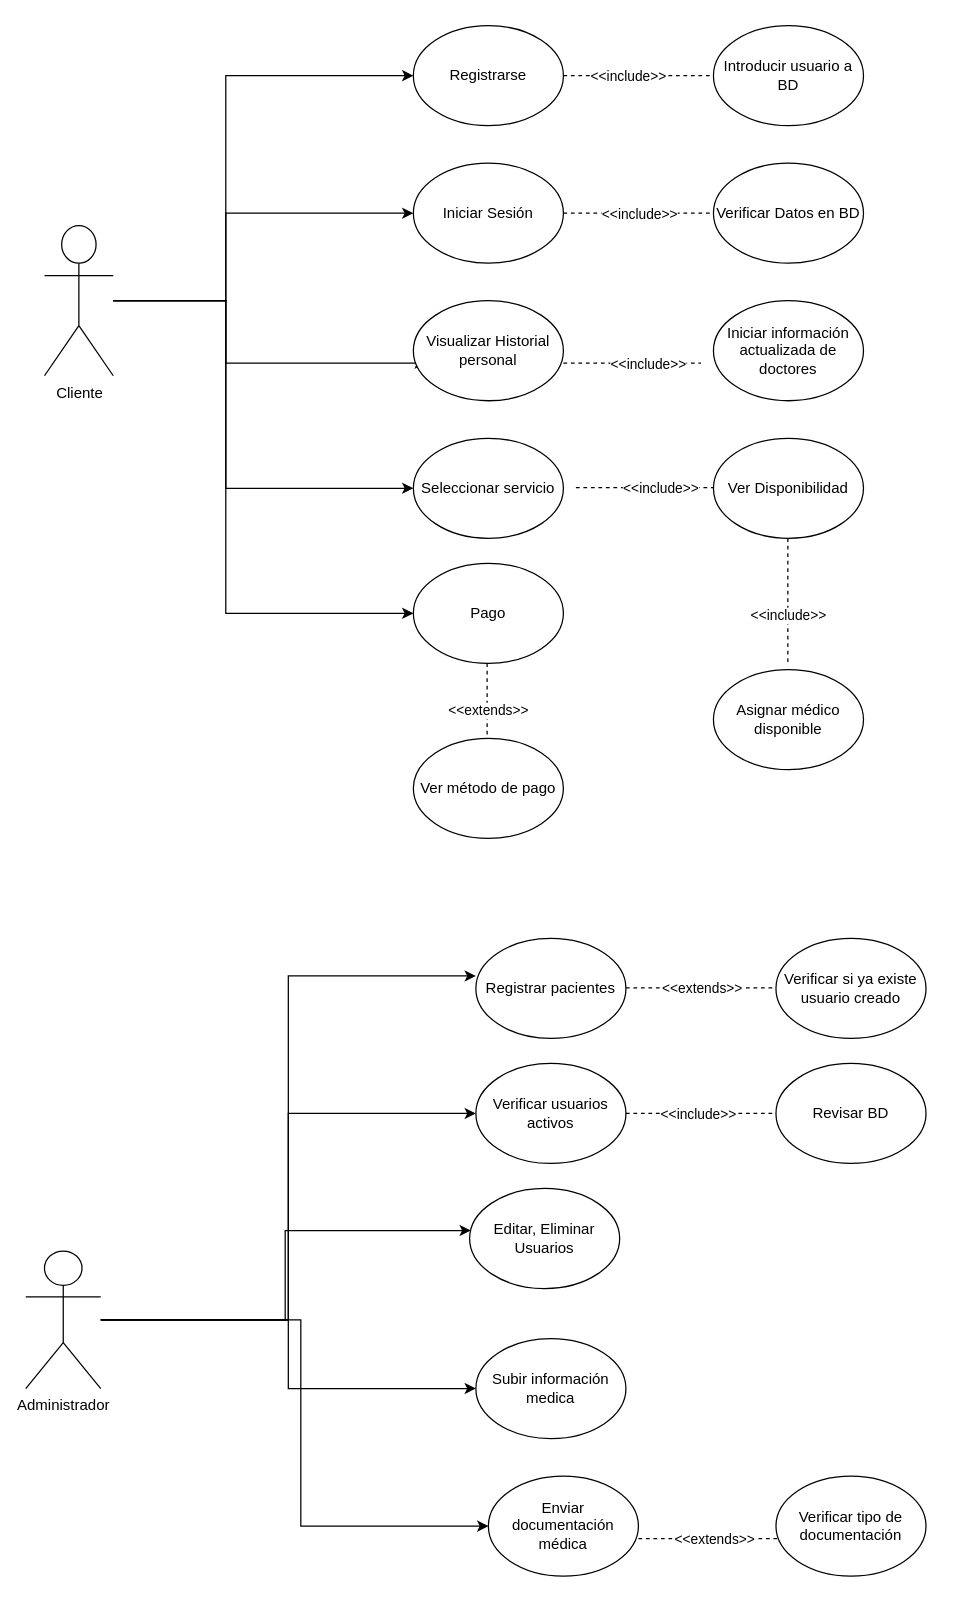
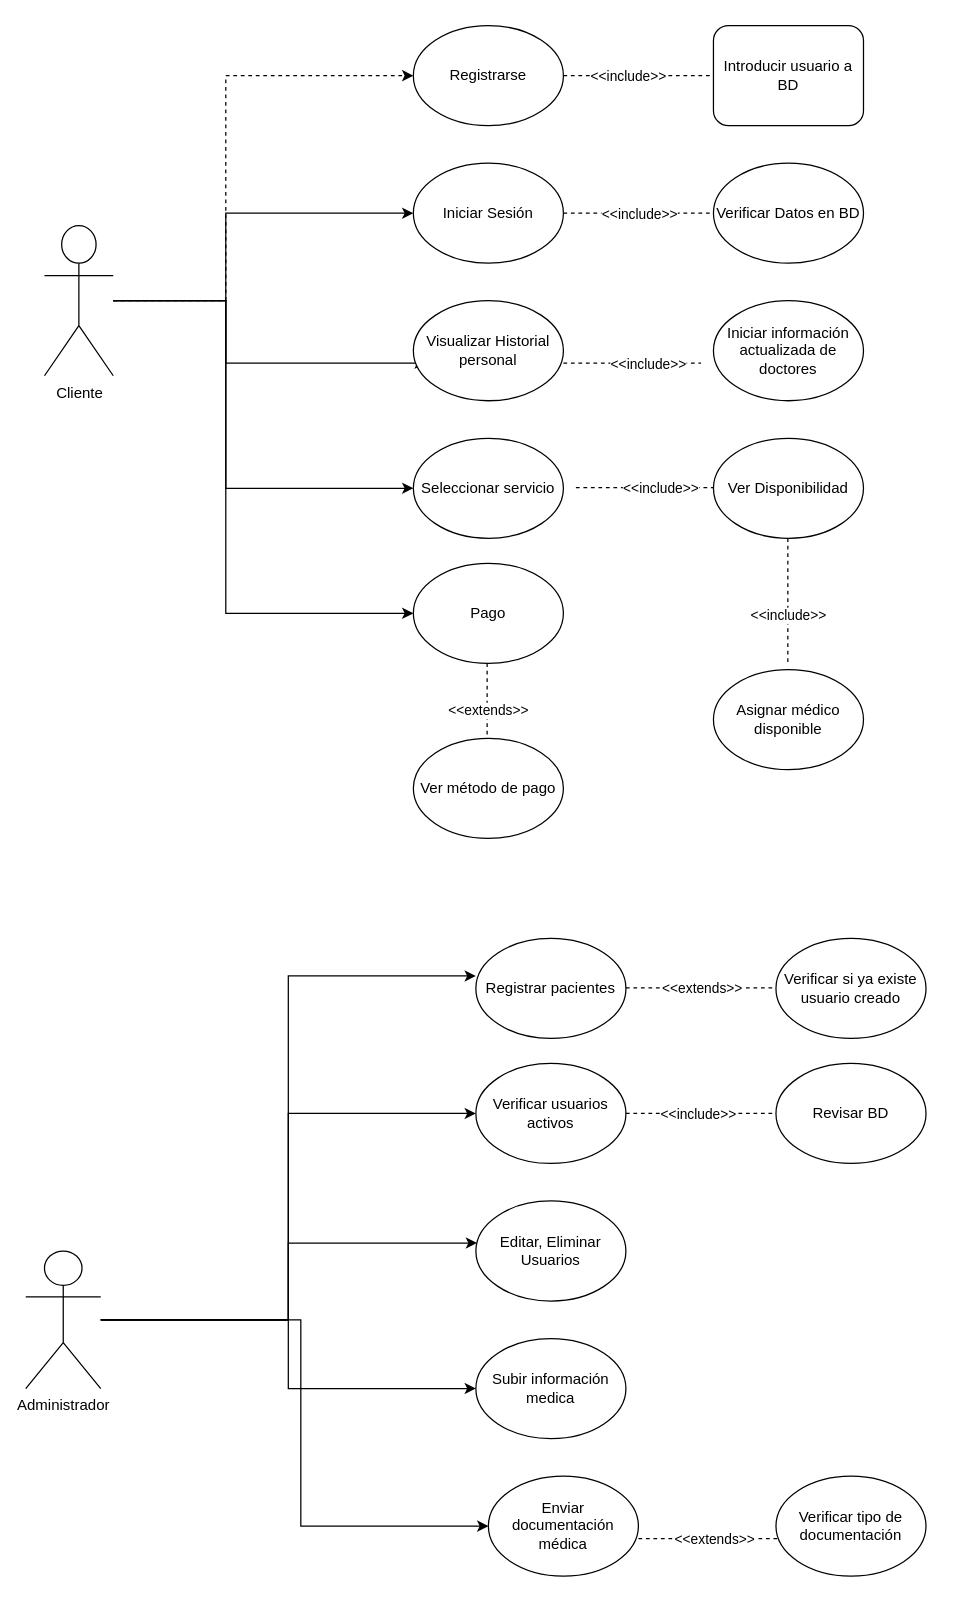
edge "Cliente" -> "Registrarse": style solid -> dashed
node "Introducir usuario a BD": shape ellipse -> rounded rectangle
node "Editar, Eliminar Usuarios": moved (544, 1238) -> (551, 1251)
